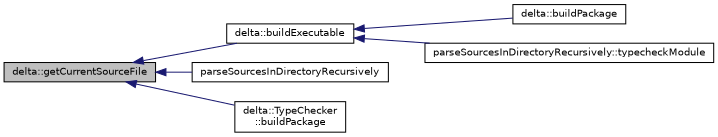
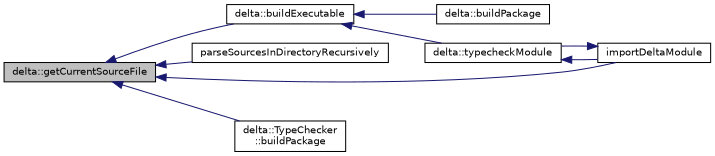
node "parseSourcesInDirectoryRecursively::typecheckModule": label "parseSourcesInDirectoryRecursively::typecheckModule" -> "delta::typecheckModule"
node "importDeltaModule": added
